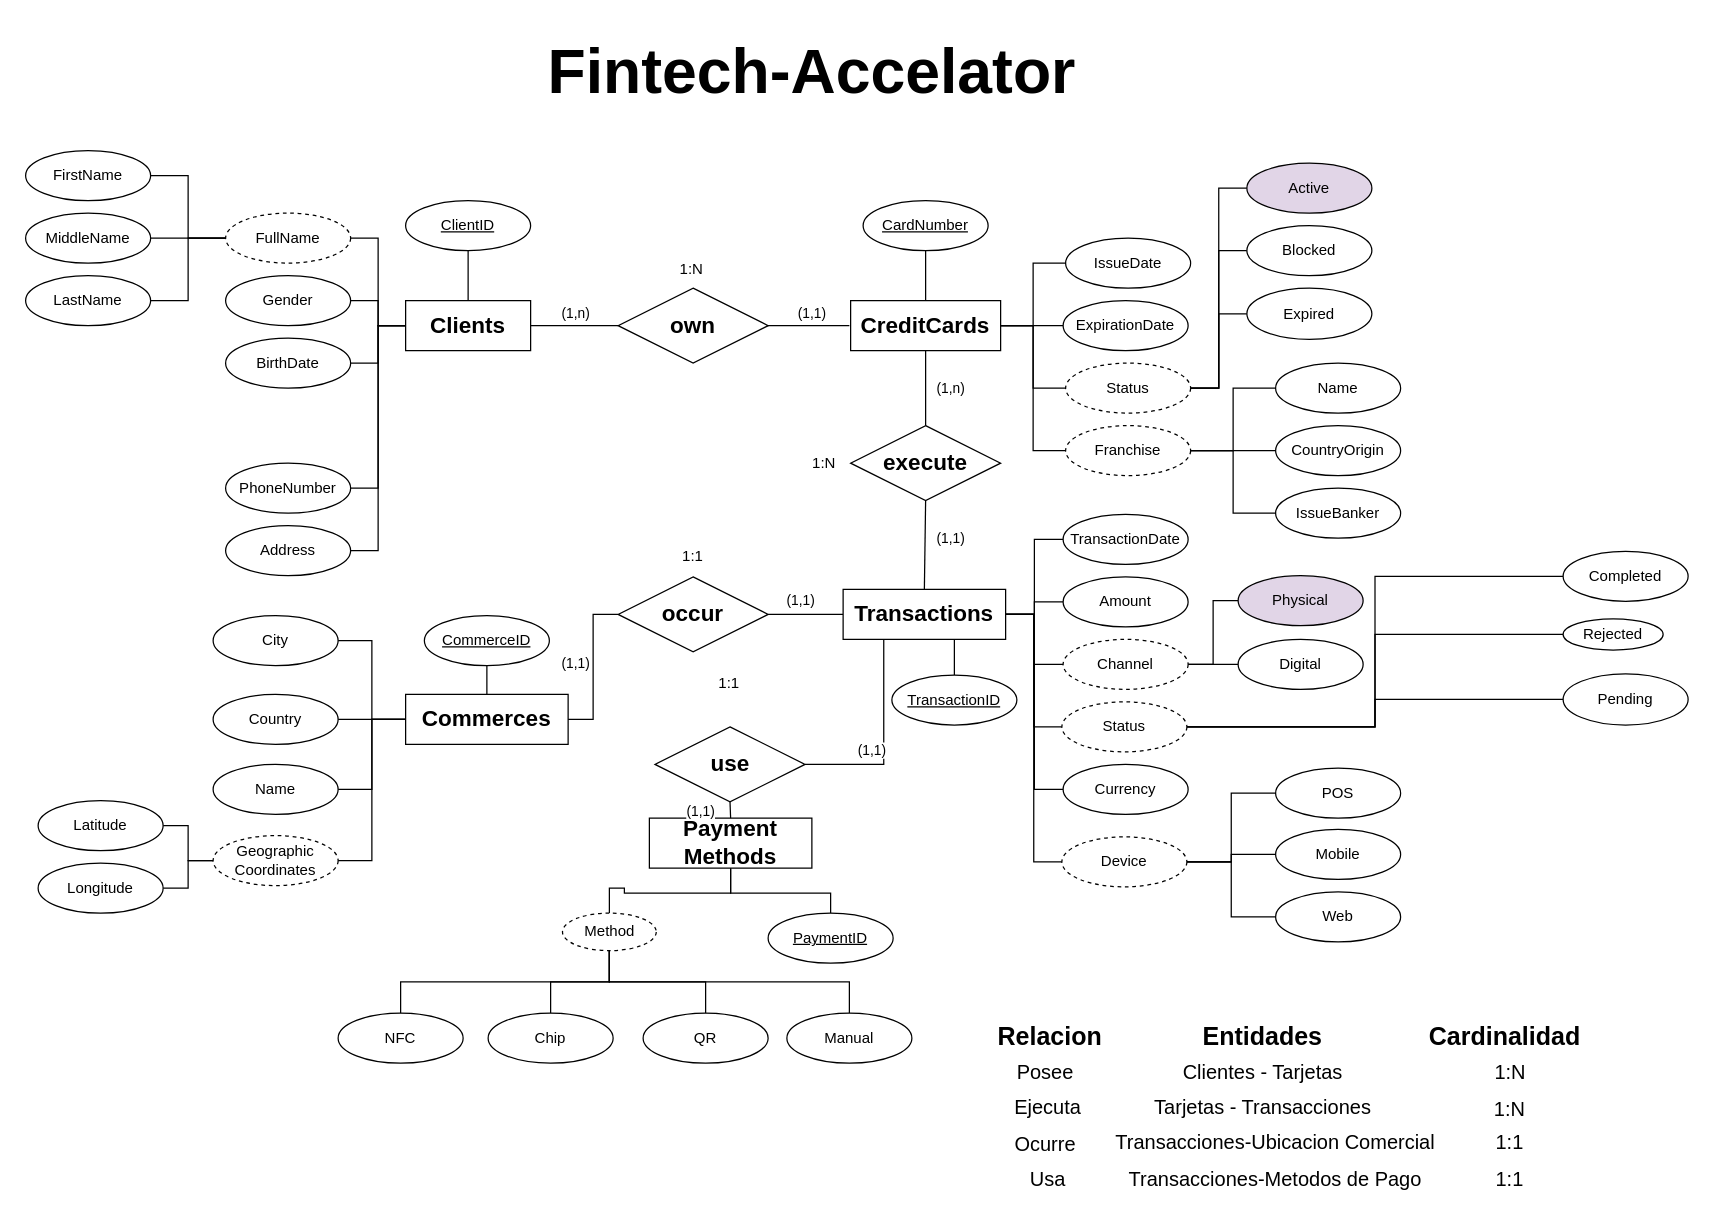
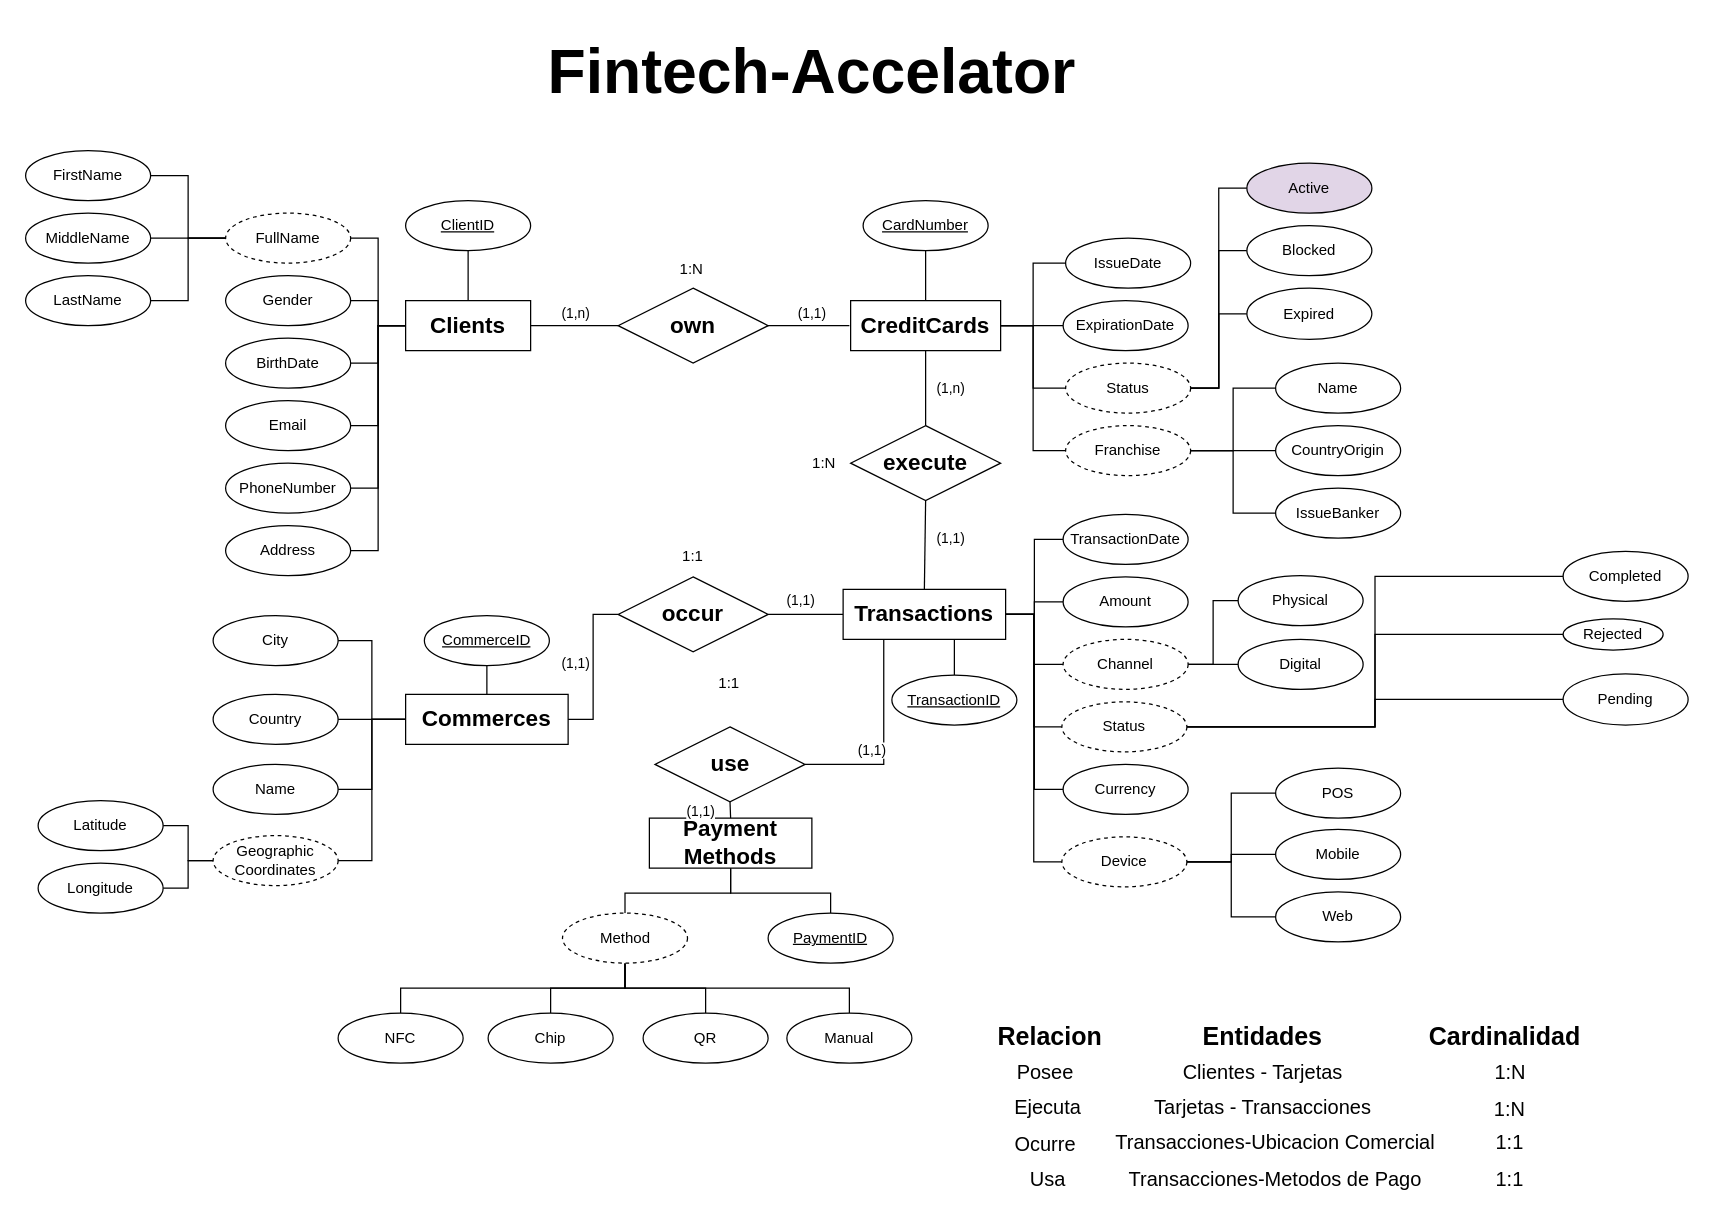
node "Email": added
edge "Clients" -- "Email": added
node "Physical": fillcolor #e1d5e7 -> #ffffff
node "Method": size 94x38 -> 125x50
